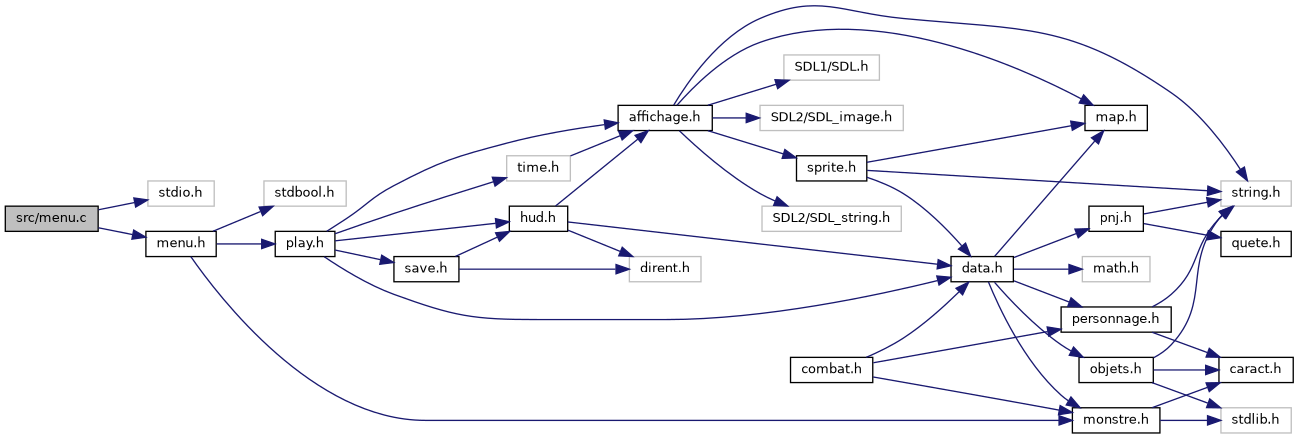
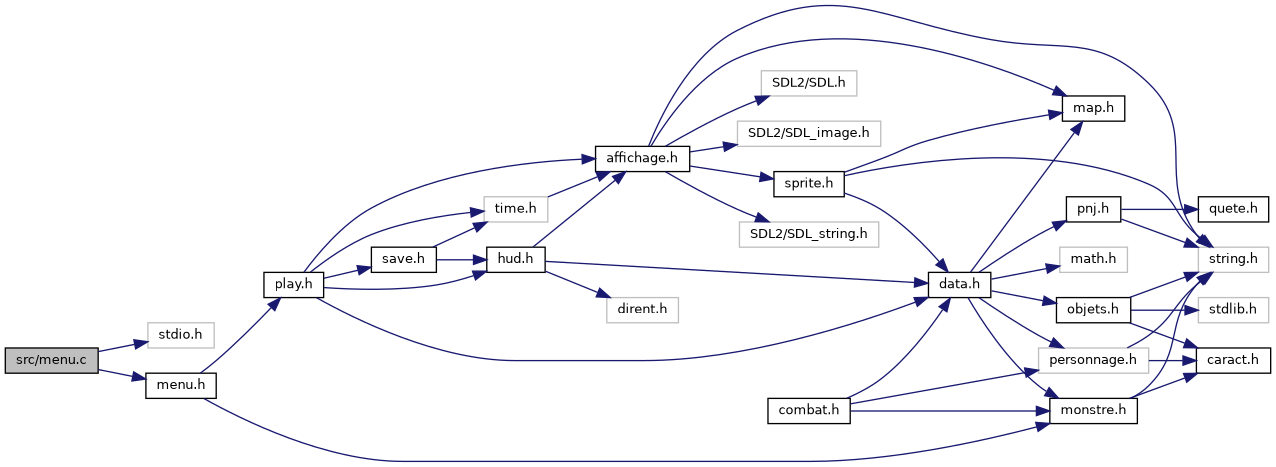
node "SDL1/SDL.h": label "SDL1/SDL.h" -> "SDL2/SDL.h"
node "stdbool.h": removed
edge "save.h" -> "dirent.h": now "save.h" -> "time.h"
node "personnage.h": color black -> grey75
edge "monstre.h" -> "stdlib.h": now "monstre.h" -> "string.h"
